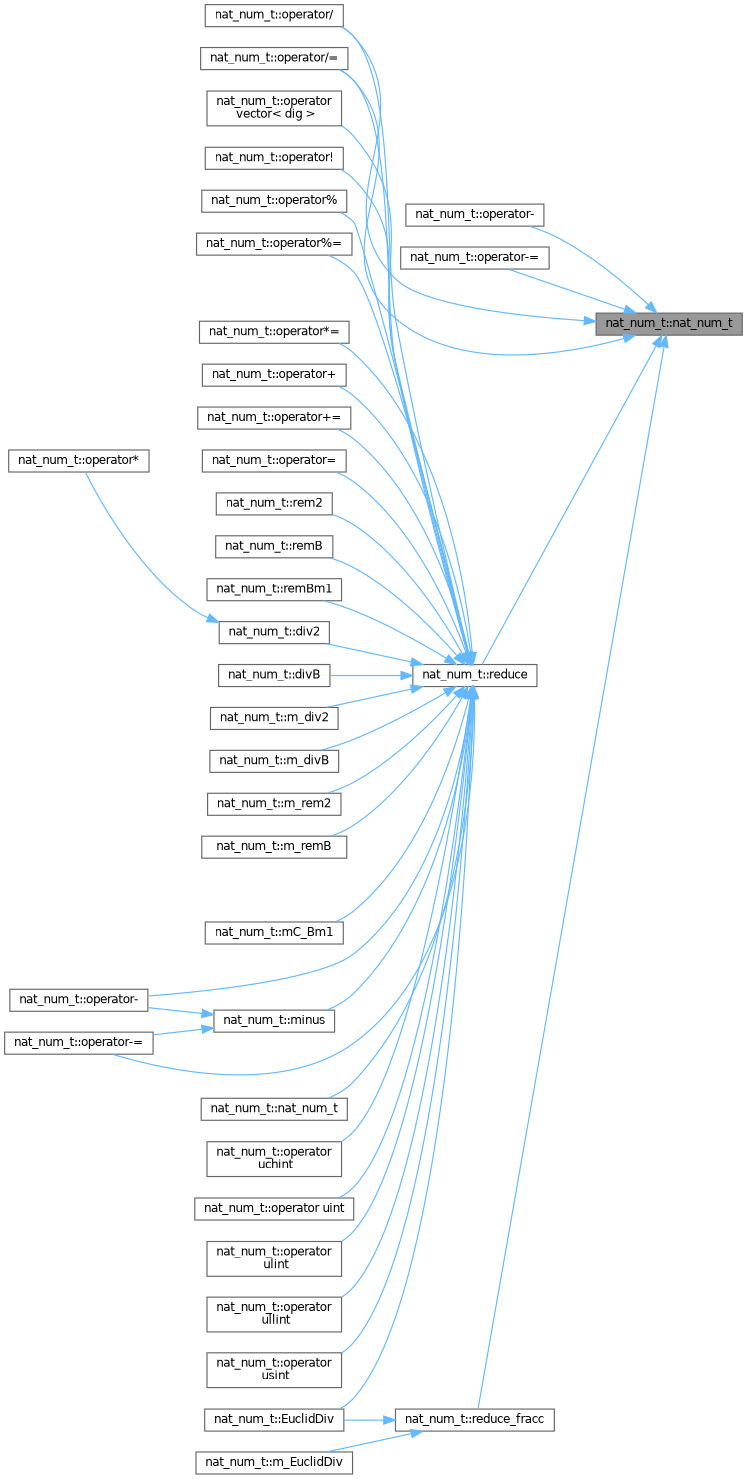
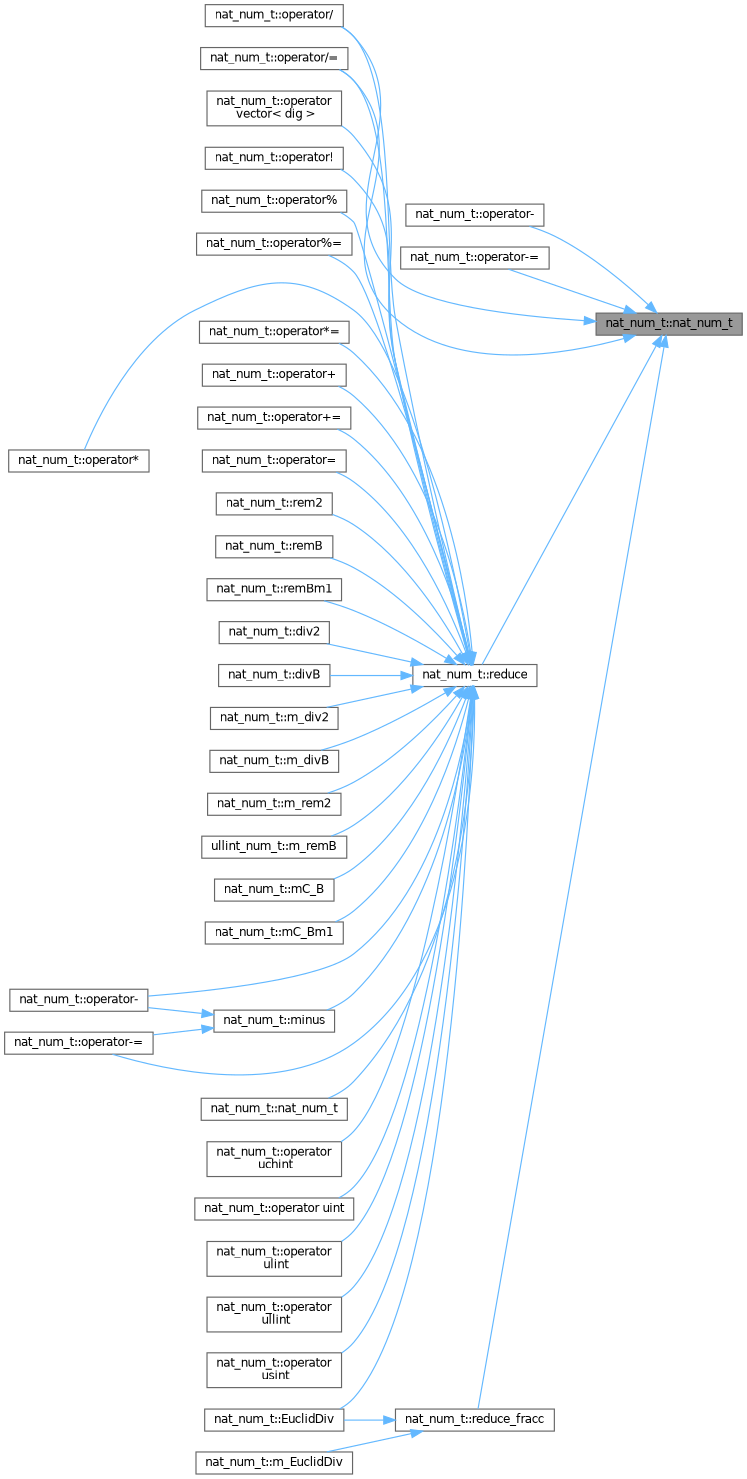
edge "nat_num_t::operator*" -> "nat_num_t::div2": now "nat_num_t::operator*" -> "nat_num_t::reduce"
node "nat_num_t::m_remB": label "nat_num_t::m_remB" -> "ullint_num_t::m_remB"
node "nat_num_t::mC_B": added
